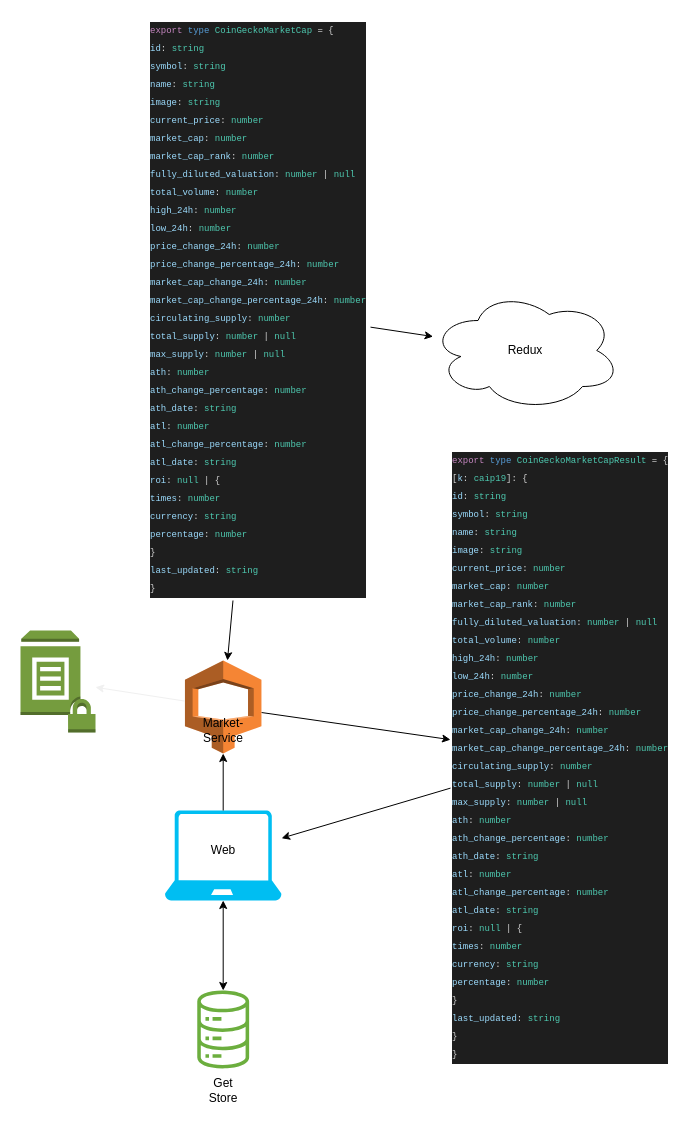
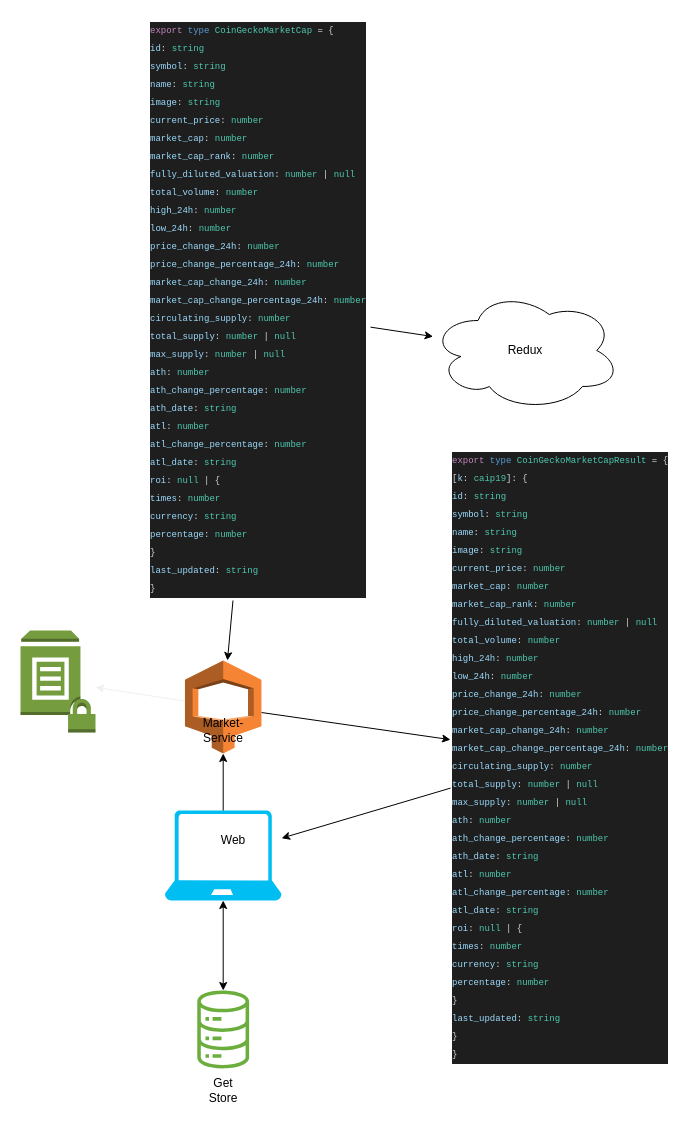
node "Web": moved (223, 851) -> (233, 841)
